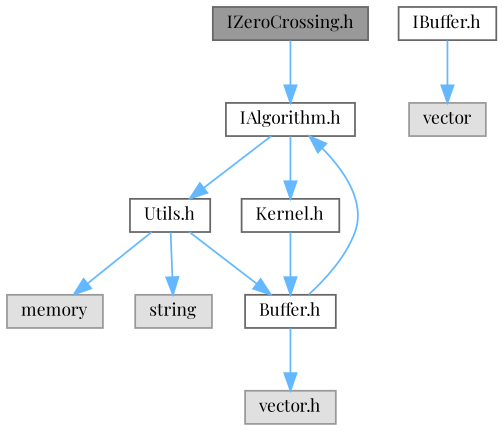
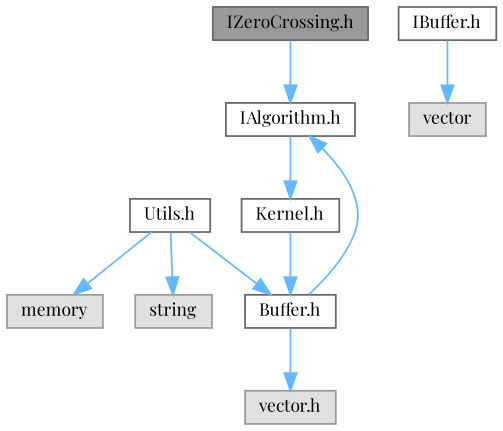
edge "IAlgorithm.h" -> "Utils.h": removed
